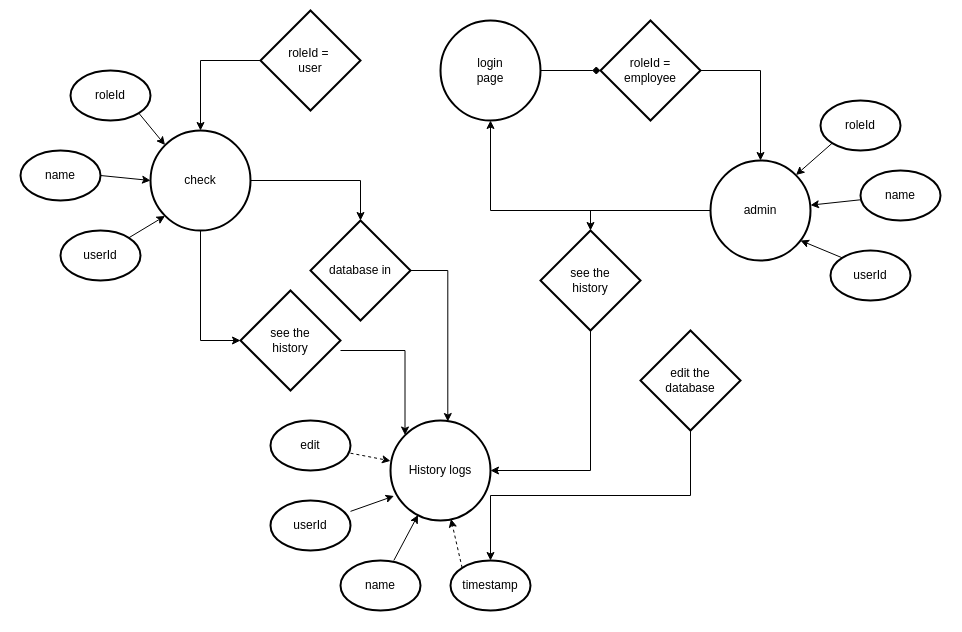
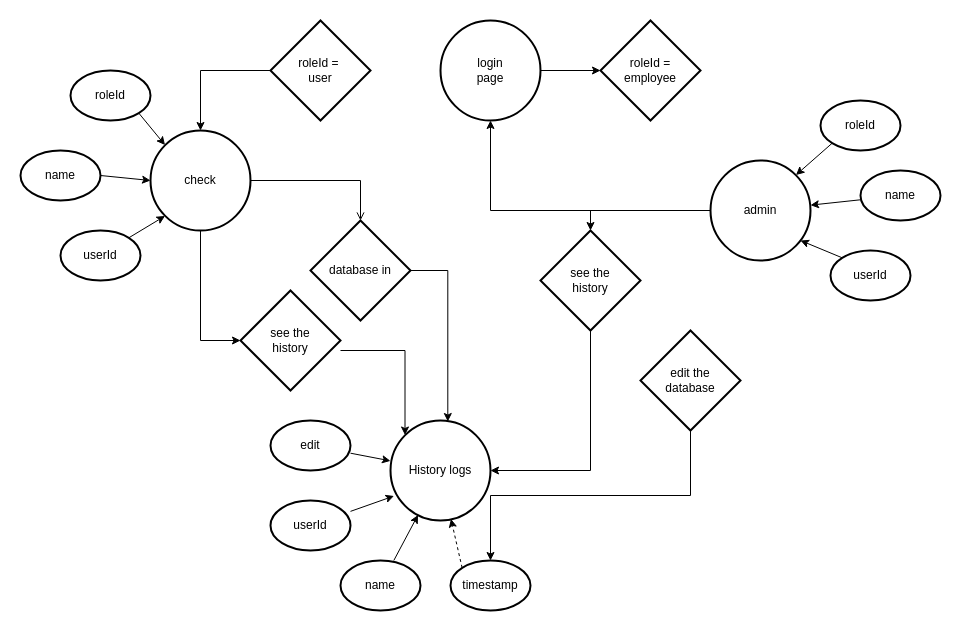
node "roleId = user": moved (311, 61) -> (321, 71)
edge "login page" -> "roleId = employee": arrowhead diamond -> classic
edge "roleId = employee" -> "admin": removed
edge "check" -> "database in": arrowhead classic -> open
edge "edit" -> "History logs": style dashed -> solid
